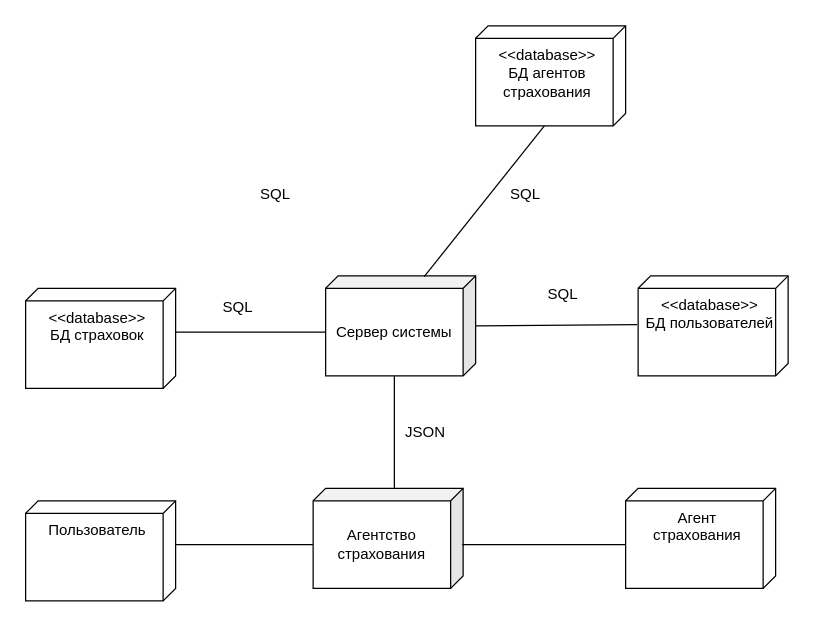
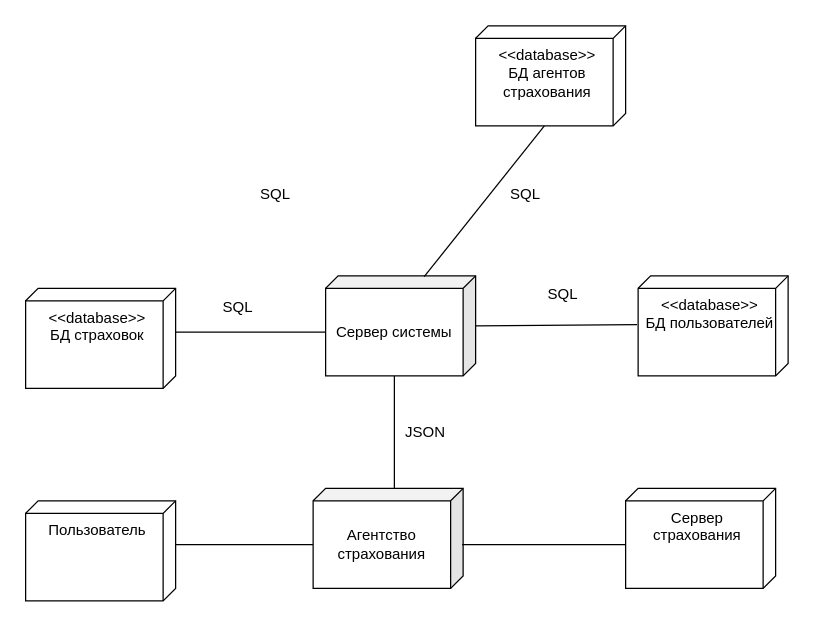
node "Агент страхования": label "Агент страхования" -> "Сервер страхования"
